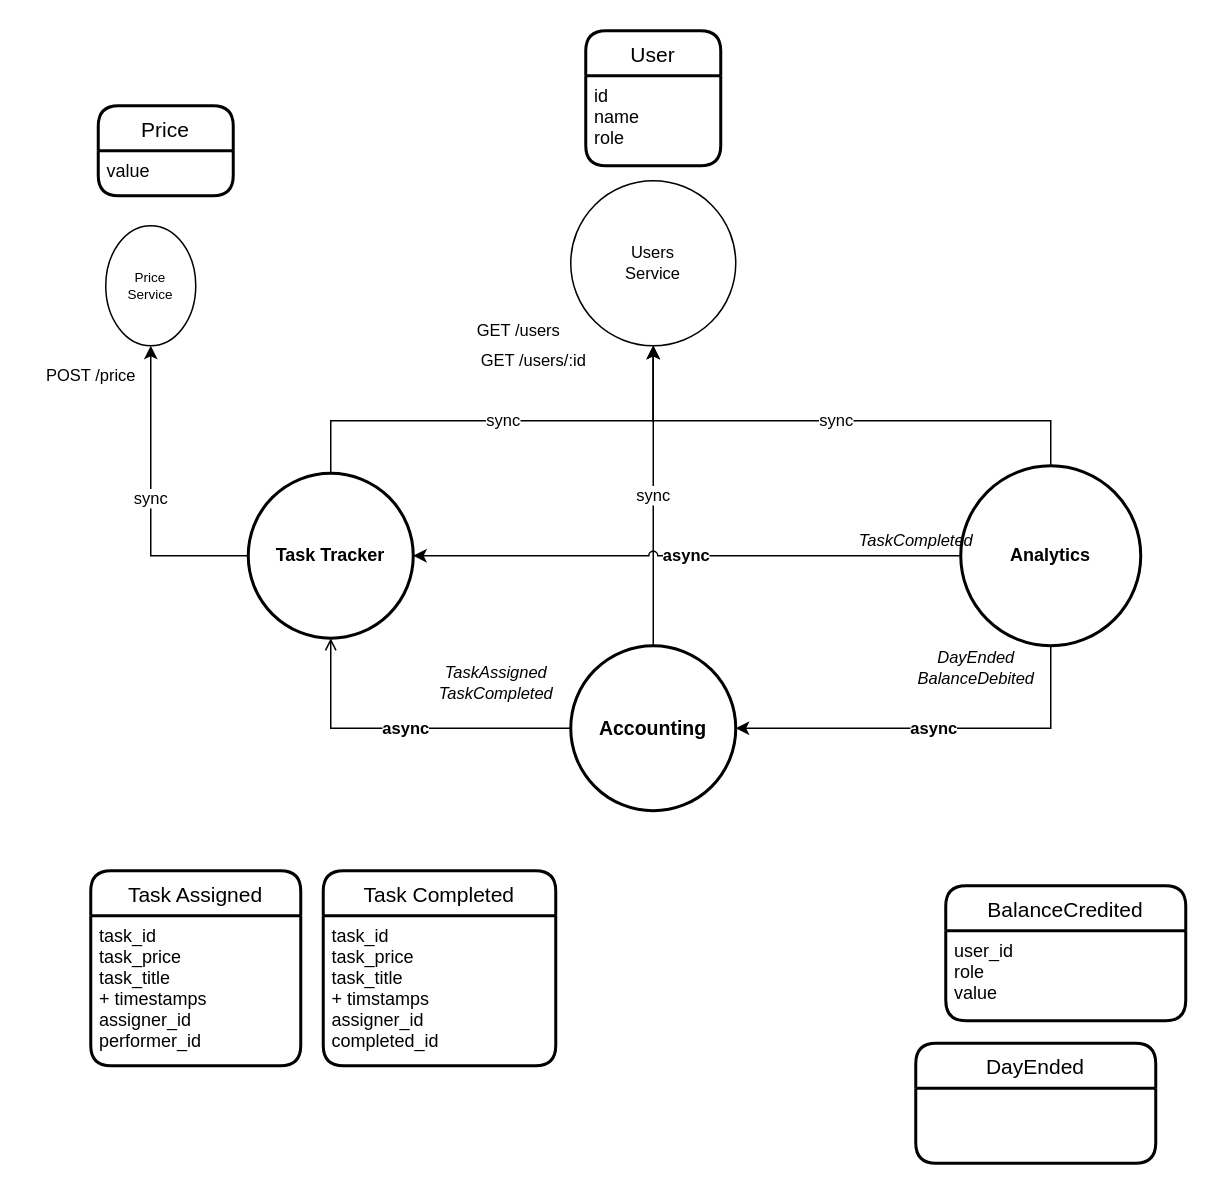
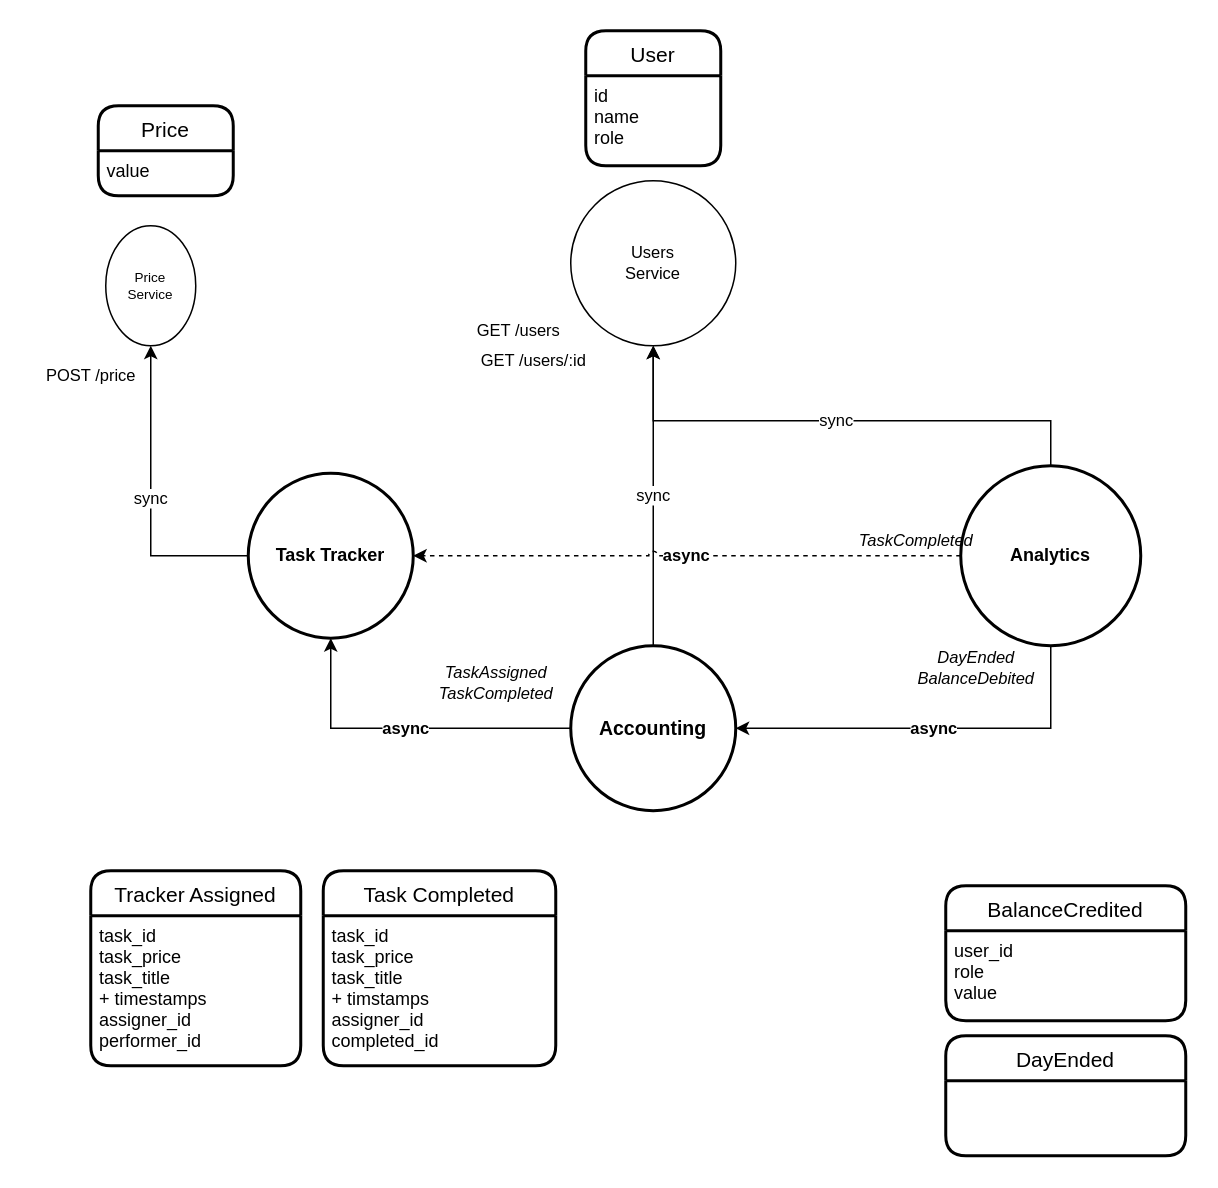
edge "Task Tracker" -> "Users Service": removed, label "sync"
edge "Analytics" -> "Task Tracker": style solid -> dashed
edge "Accounting" -> "Task Tracker": arrowhead open -> classic
node "Task Assigned": label "Task Assigned" -> "Tracker Assigned"
node "DayEnded": moved (1036, 1103) -> (1066, 1096)
